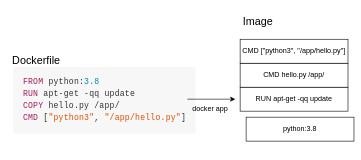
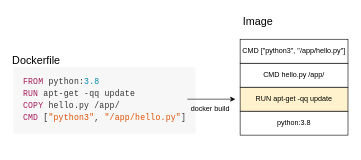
node "RUN apt-get -qq update": fillcolor #ffffff -> #fff2cc
node "docker app": label "docker app" -> "docker build"
node "python:3.8": moved (300, 129) -> (294, 123)
